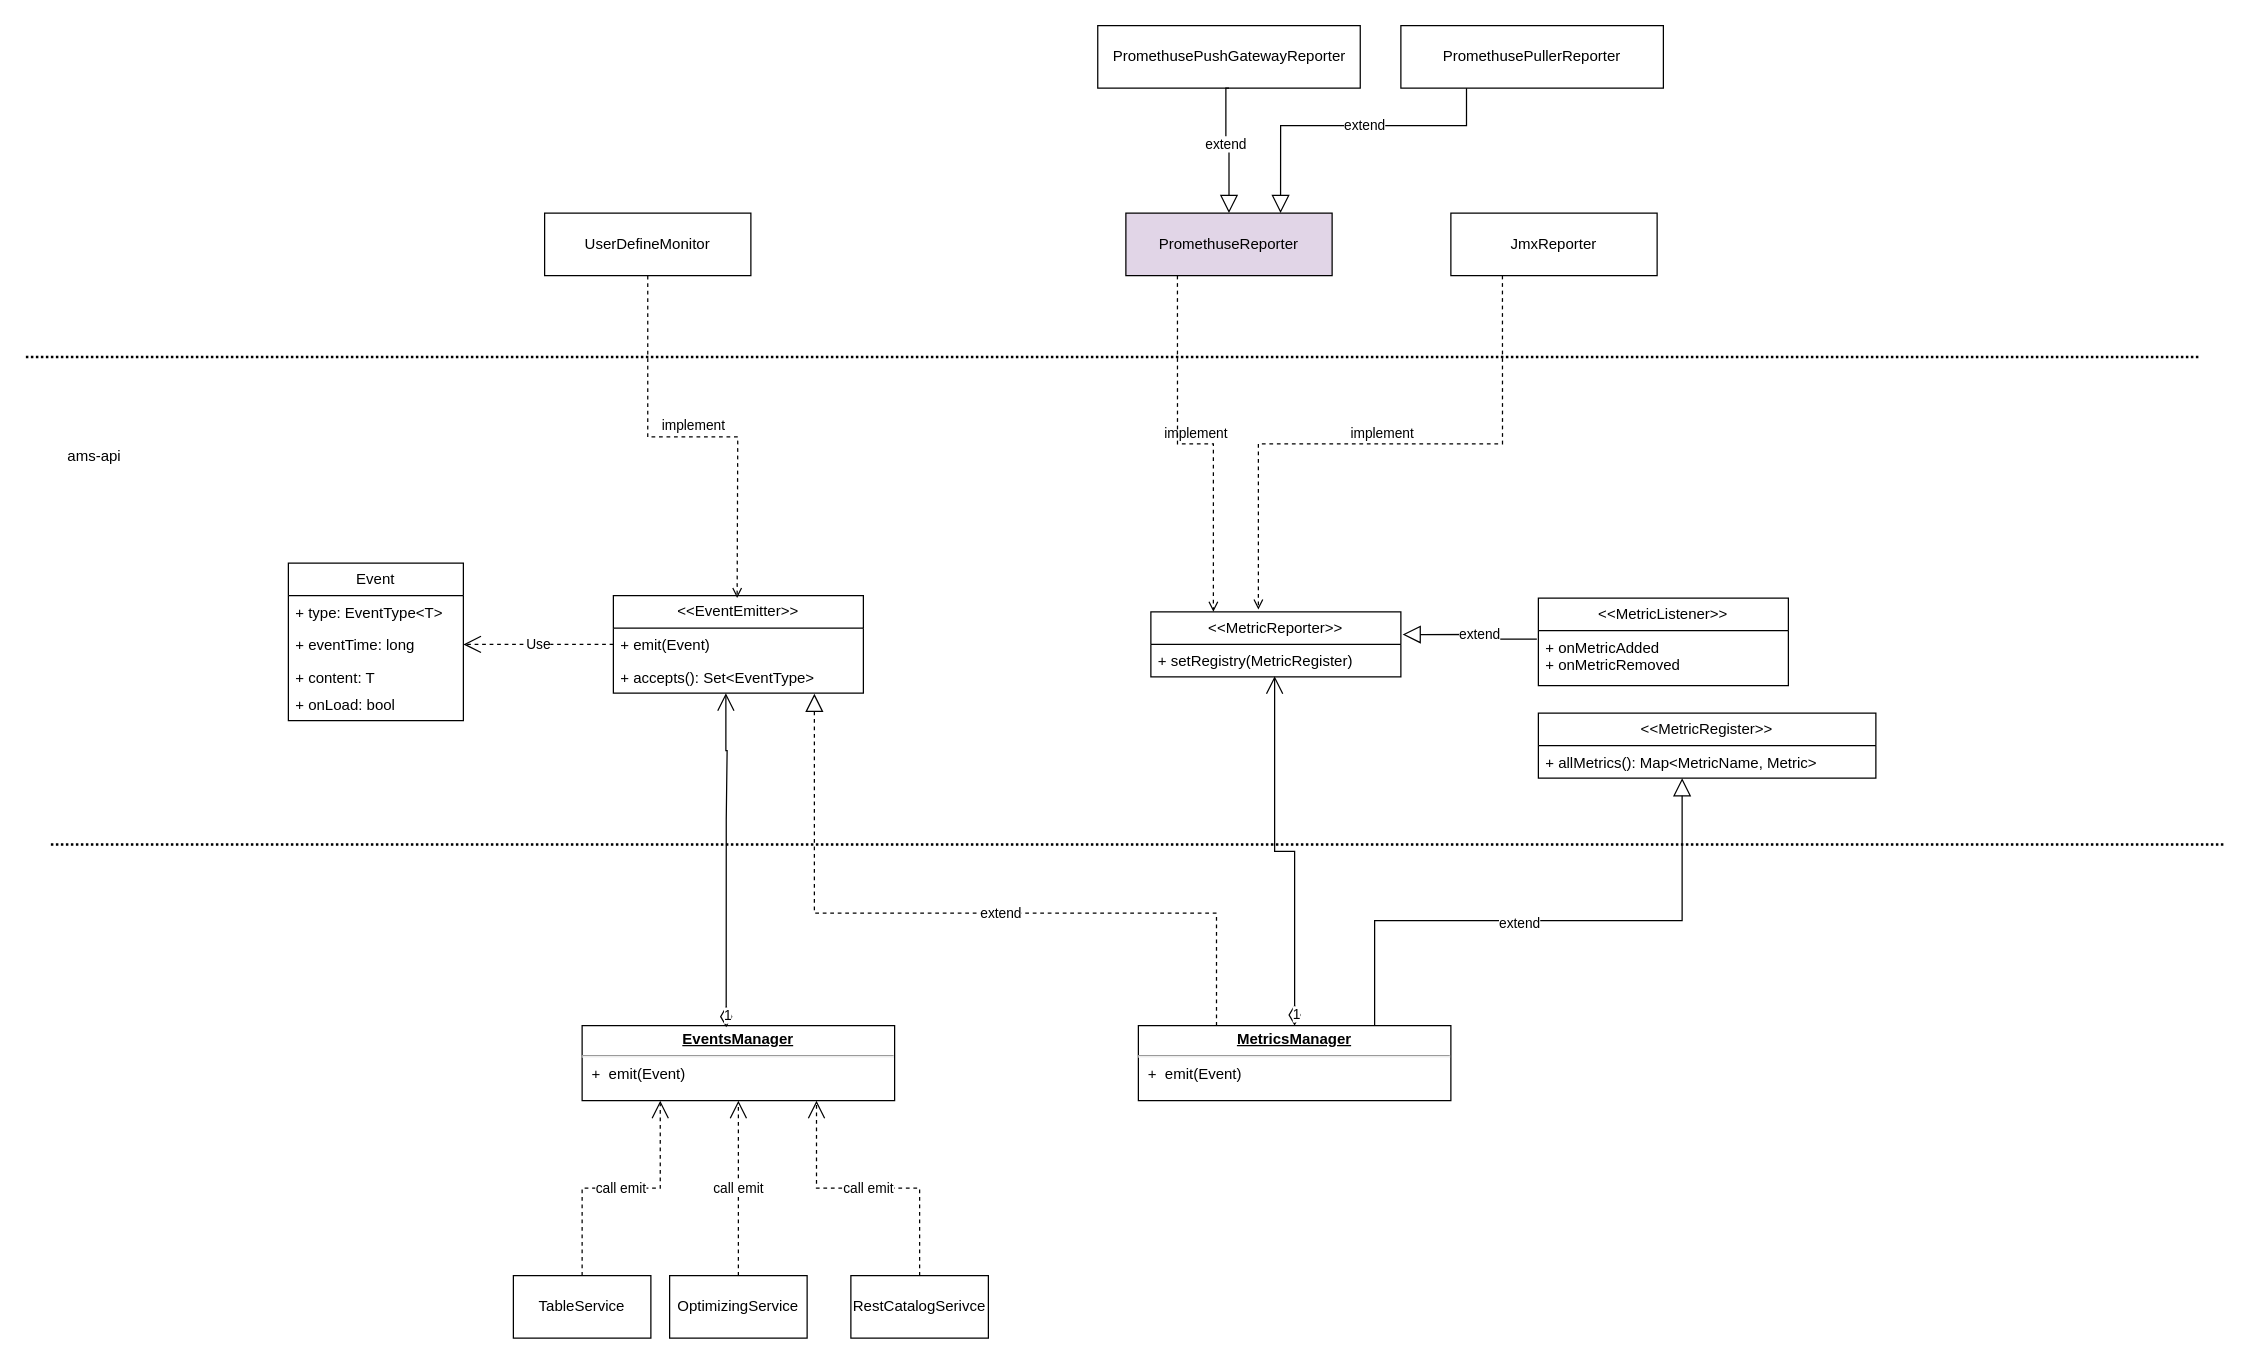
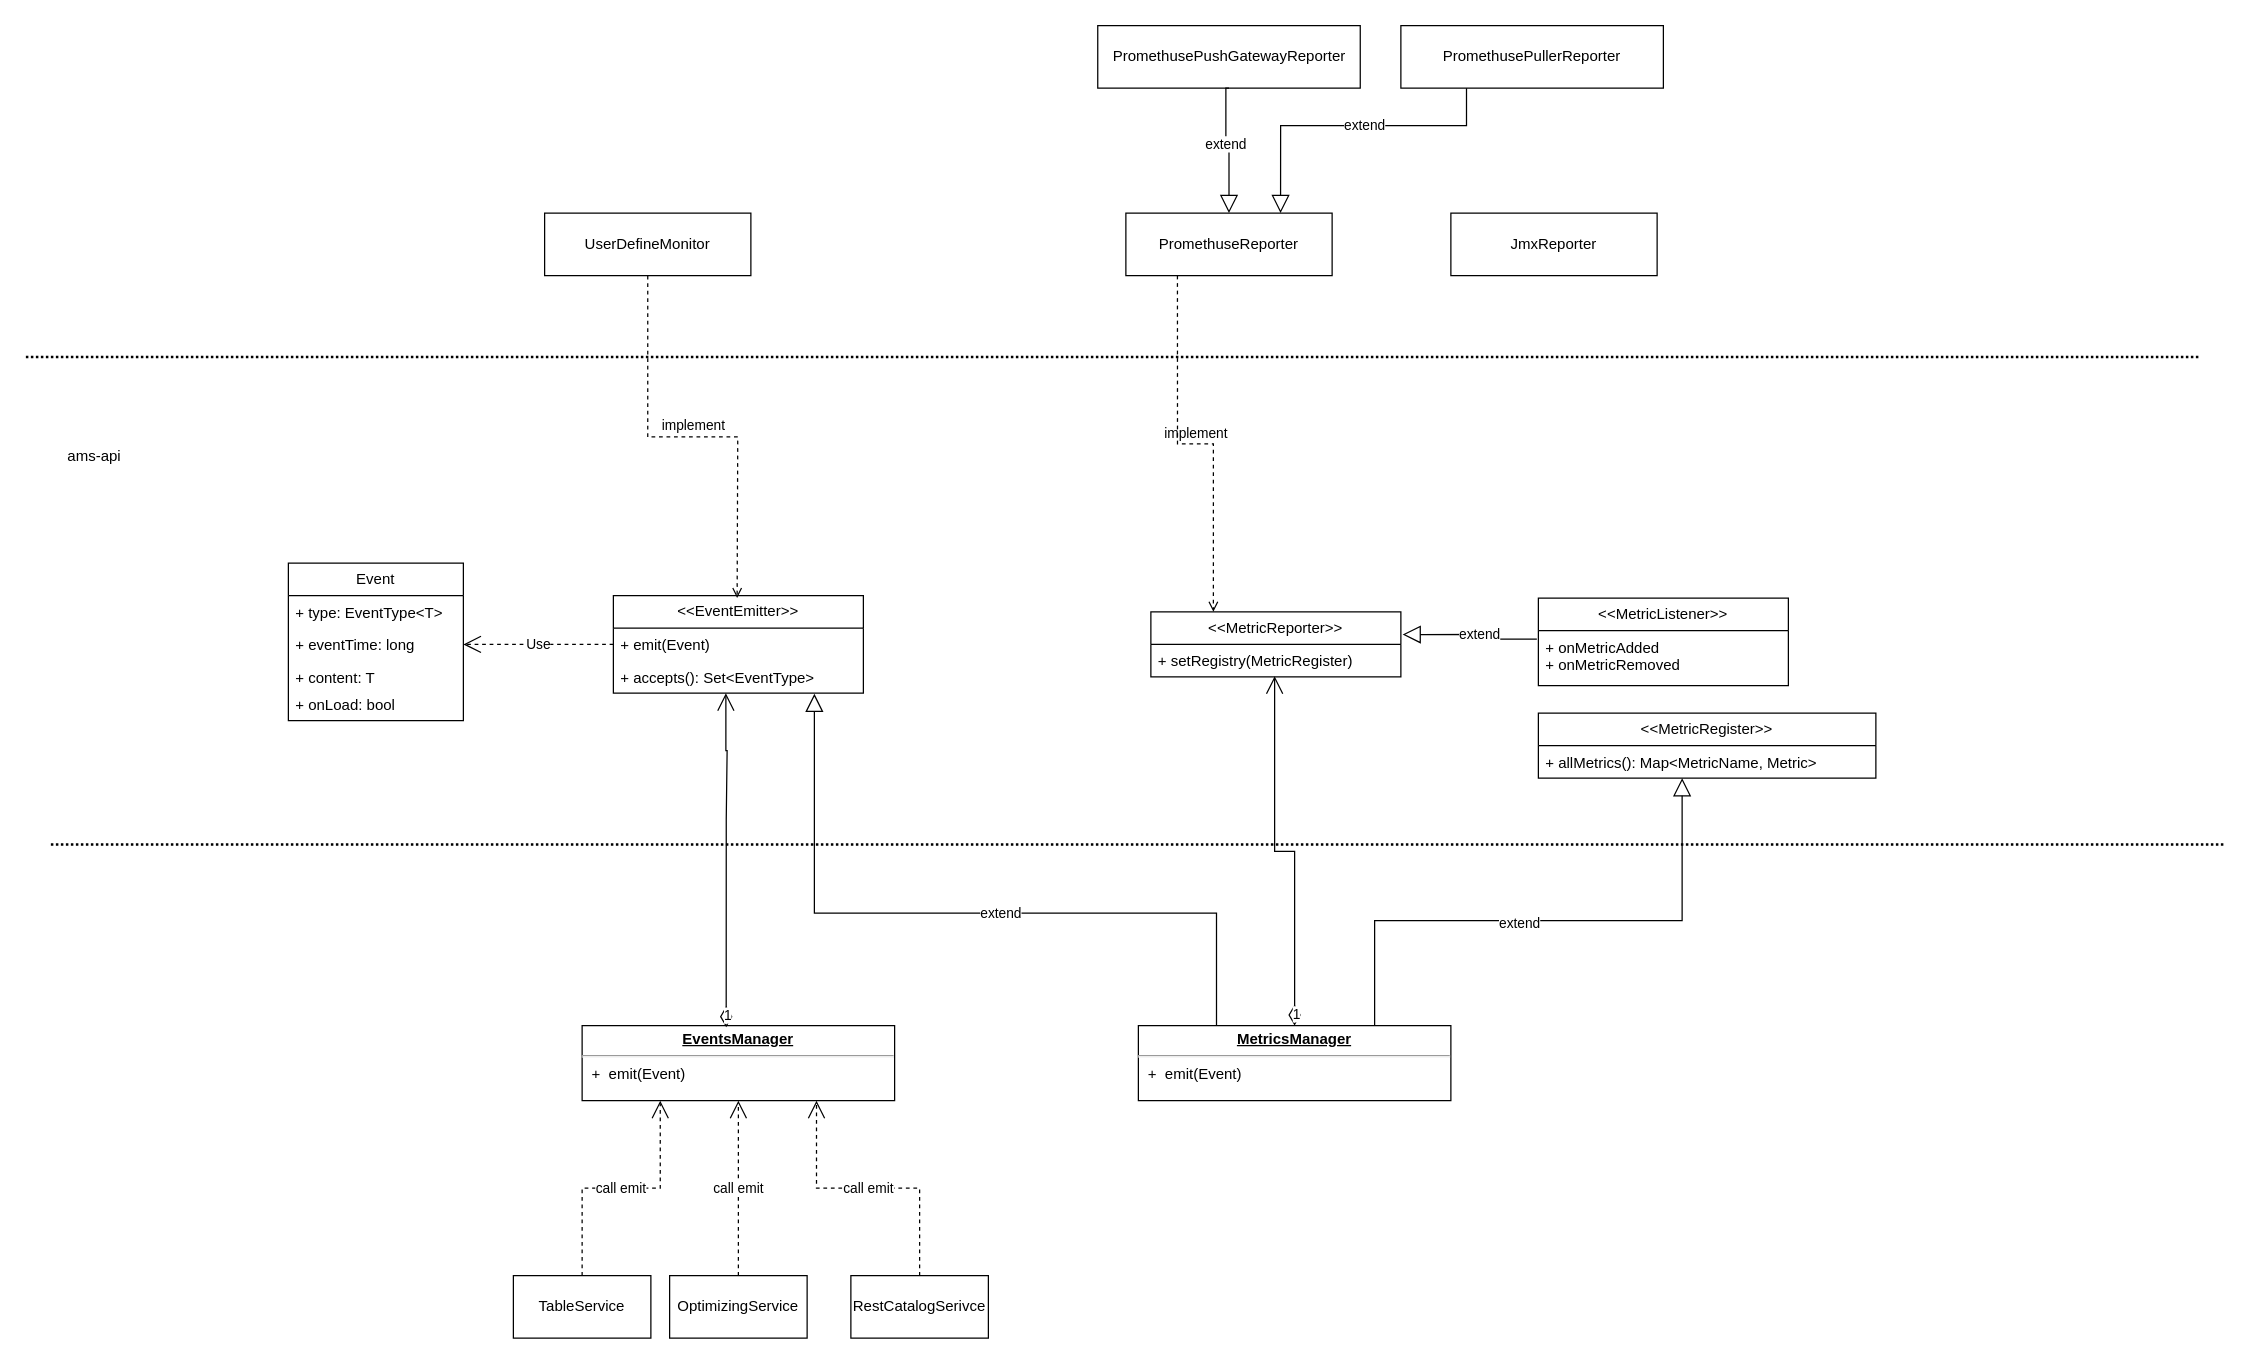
node "PromethuseReporter": fillcolor #e1d5e7 -> #ffffff
edge "JmxReporter" -> "<<MetricReporter>>": removed, label "implement"
edge "MetricsManager + emit(Event)" -> "+ accepts(): Set<EventType>": style dashed -> solid
